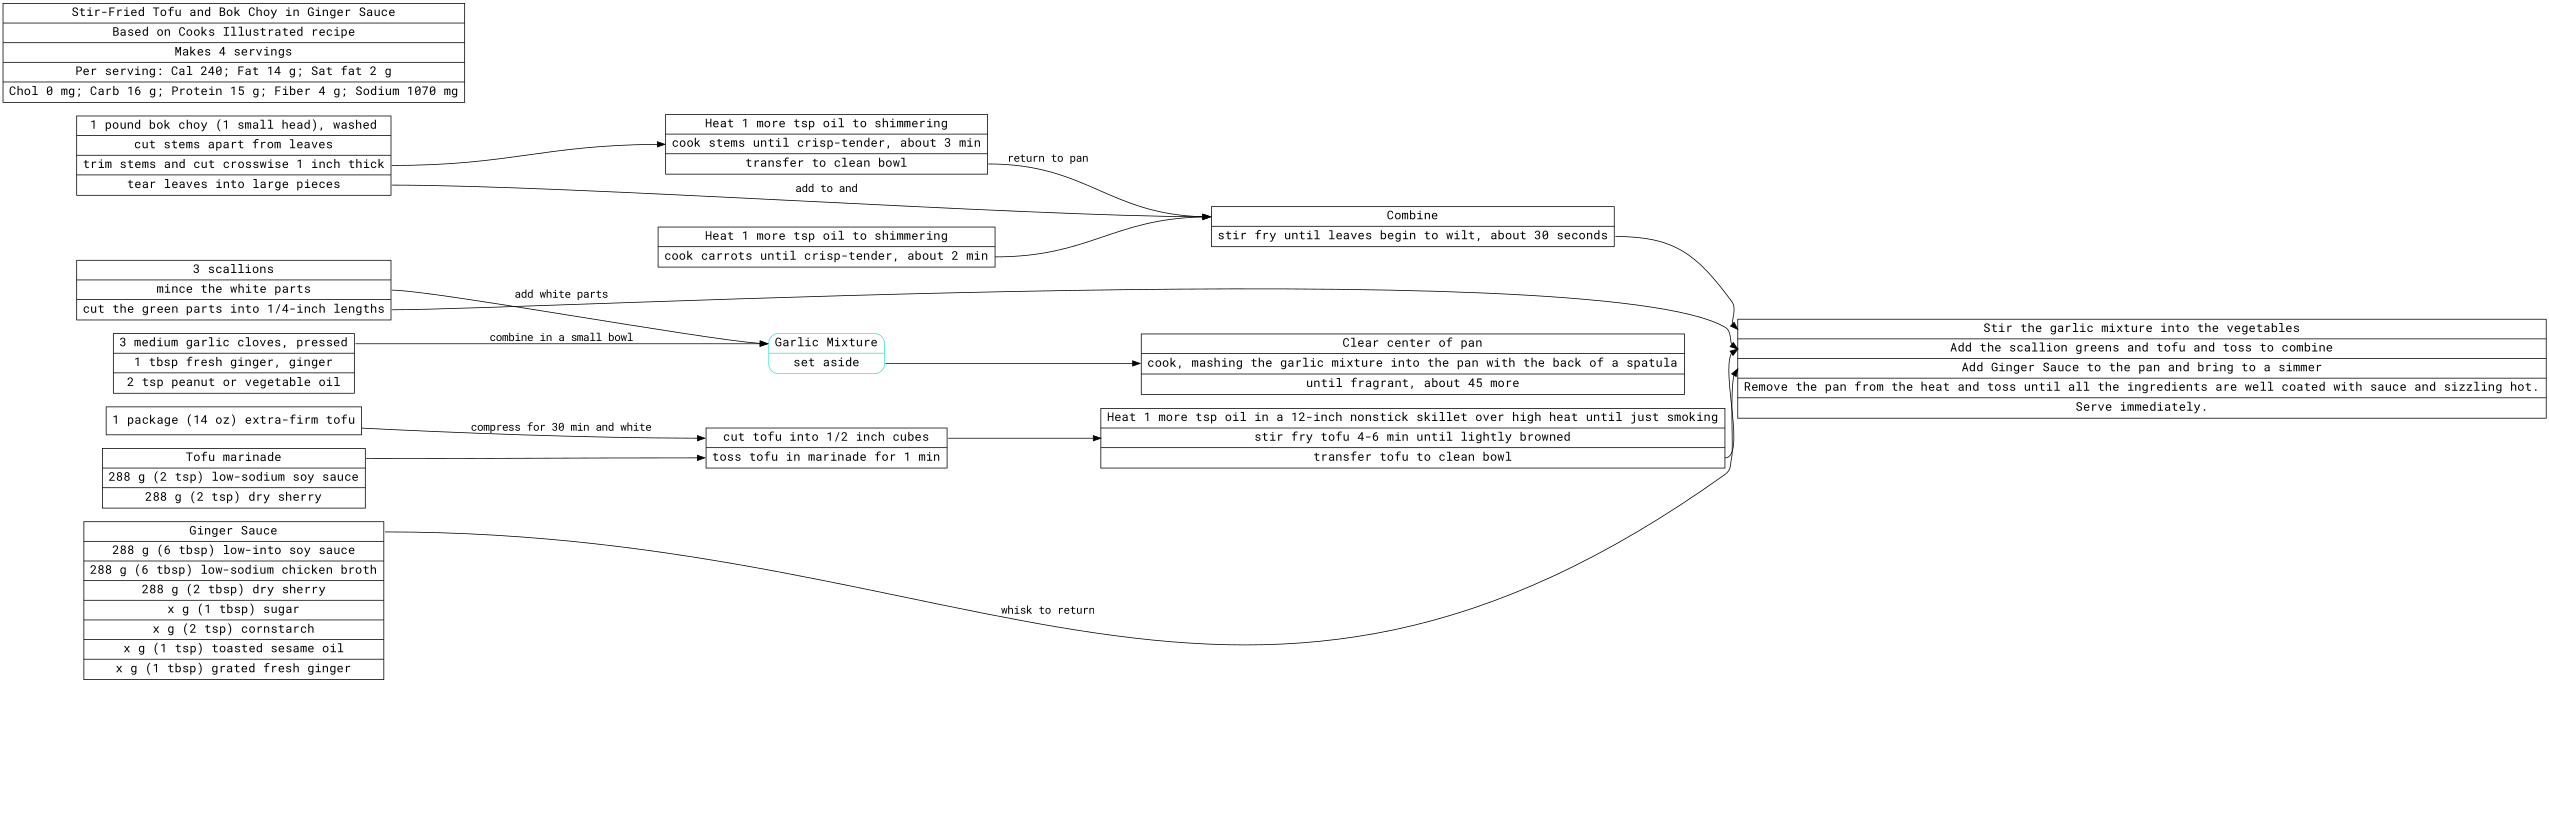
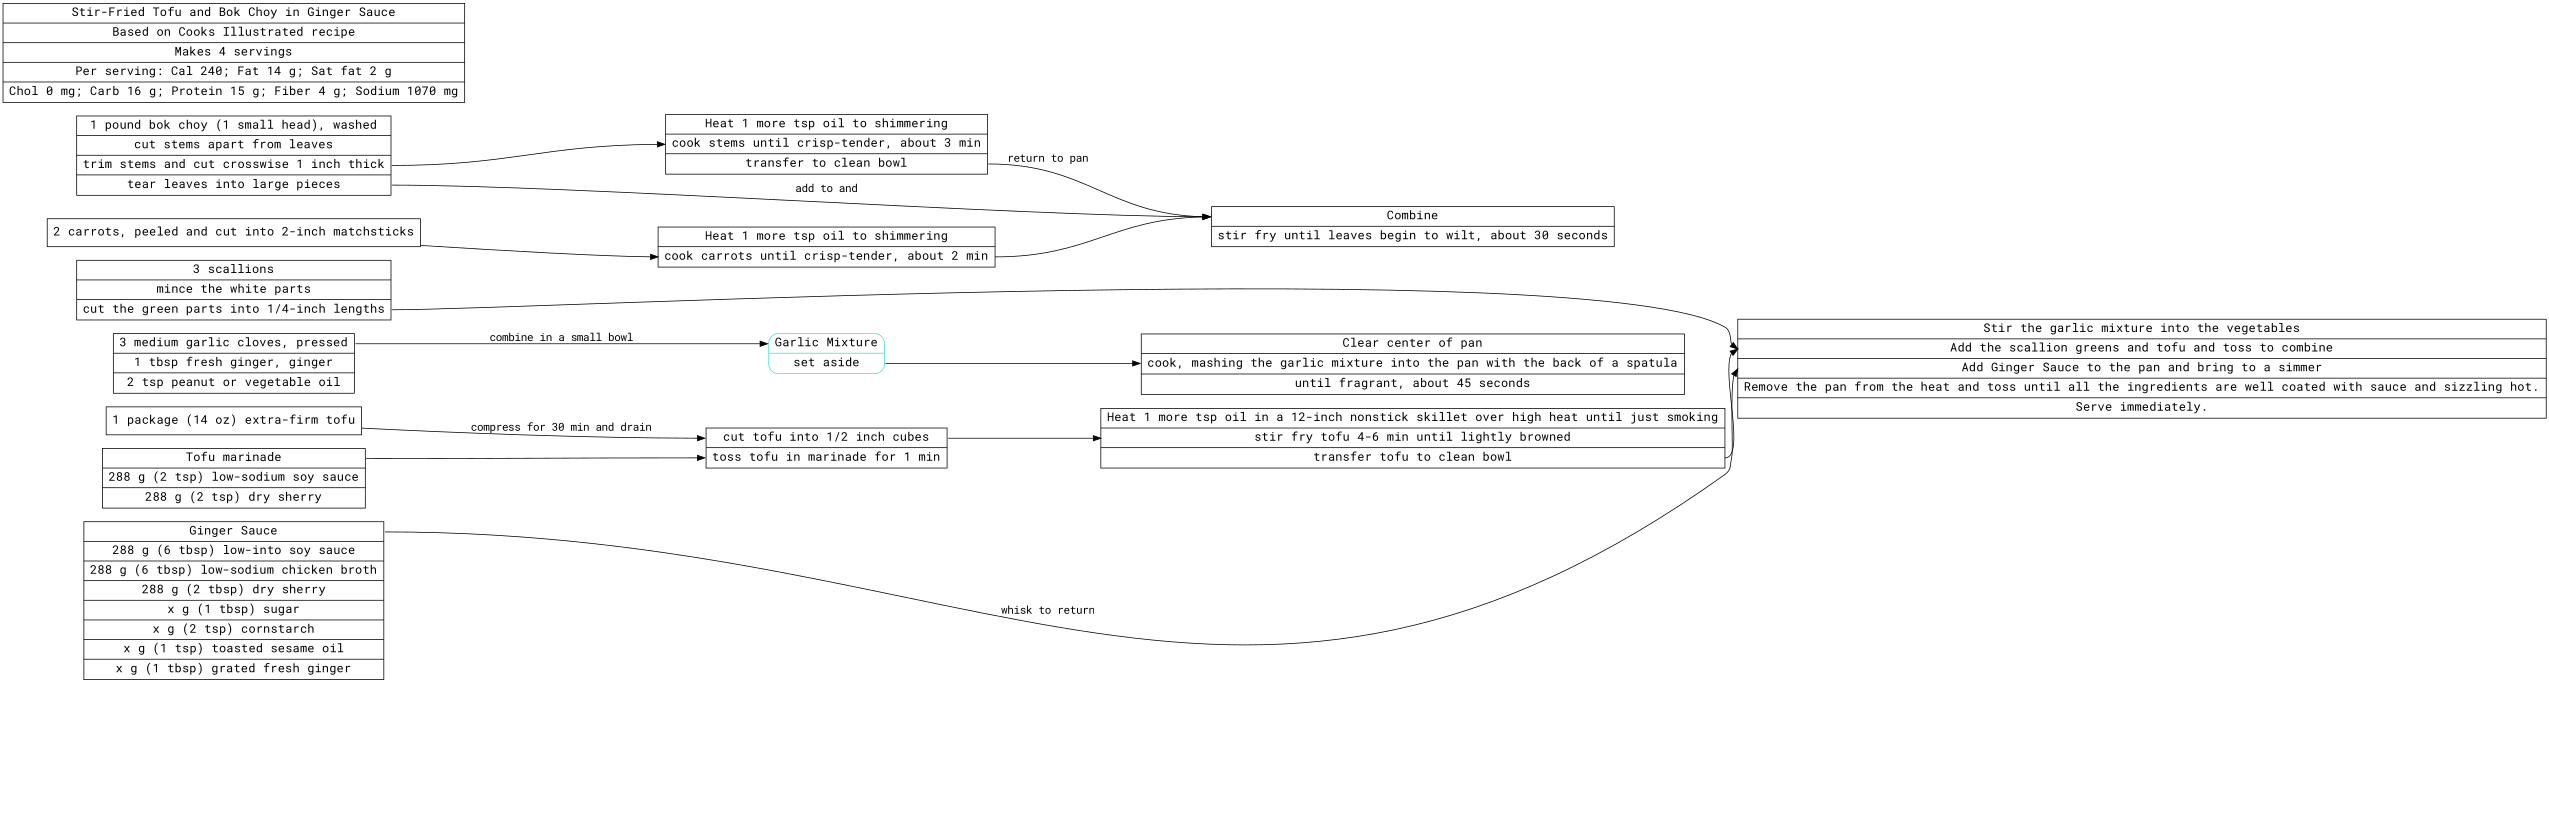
node "2 carrots, peeled and cut into 2-inch matchsticks": added
edge "Combine" -> "Stir the garlic mixture into the vegetables": removed
edge "3 scallions" -> "Garlic Mixture": removed, label "add white parts"
node "Clear center of pan": text "until fragrant, about 45 more" -> "until fragrant, about 45 seconds"
edge "1 package (14 oz) extra-firm tofu" -> "cut tofu into 1/2 inch cubes": label "compress for 30 min and white" -> "compress for 30 min and drain"
